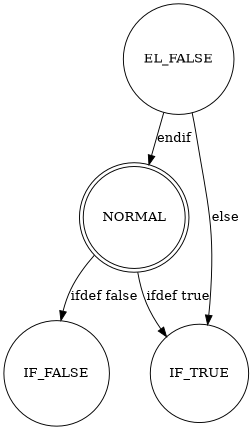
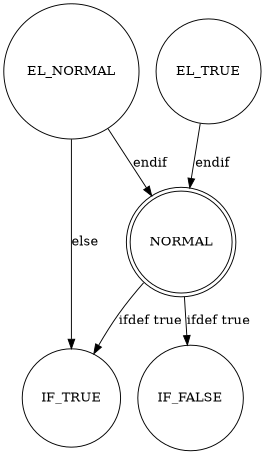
node "EL_FALSE": label "EL_FALSE" -> "EL_NORMAL"
node "EL_TRUE": added
edge "NORMAL" -> "IF_FALSE": label "ifdef false" -> "ifdef true"
